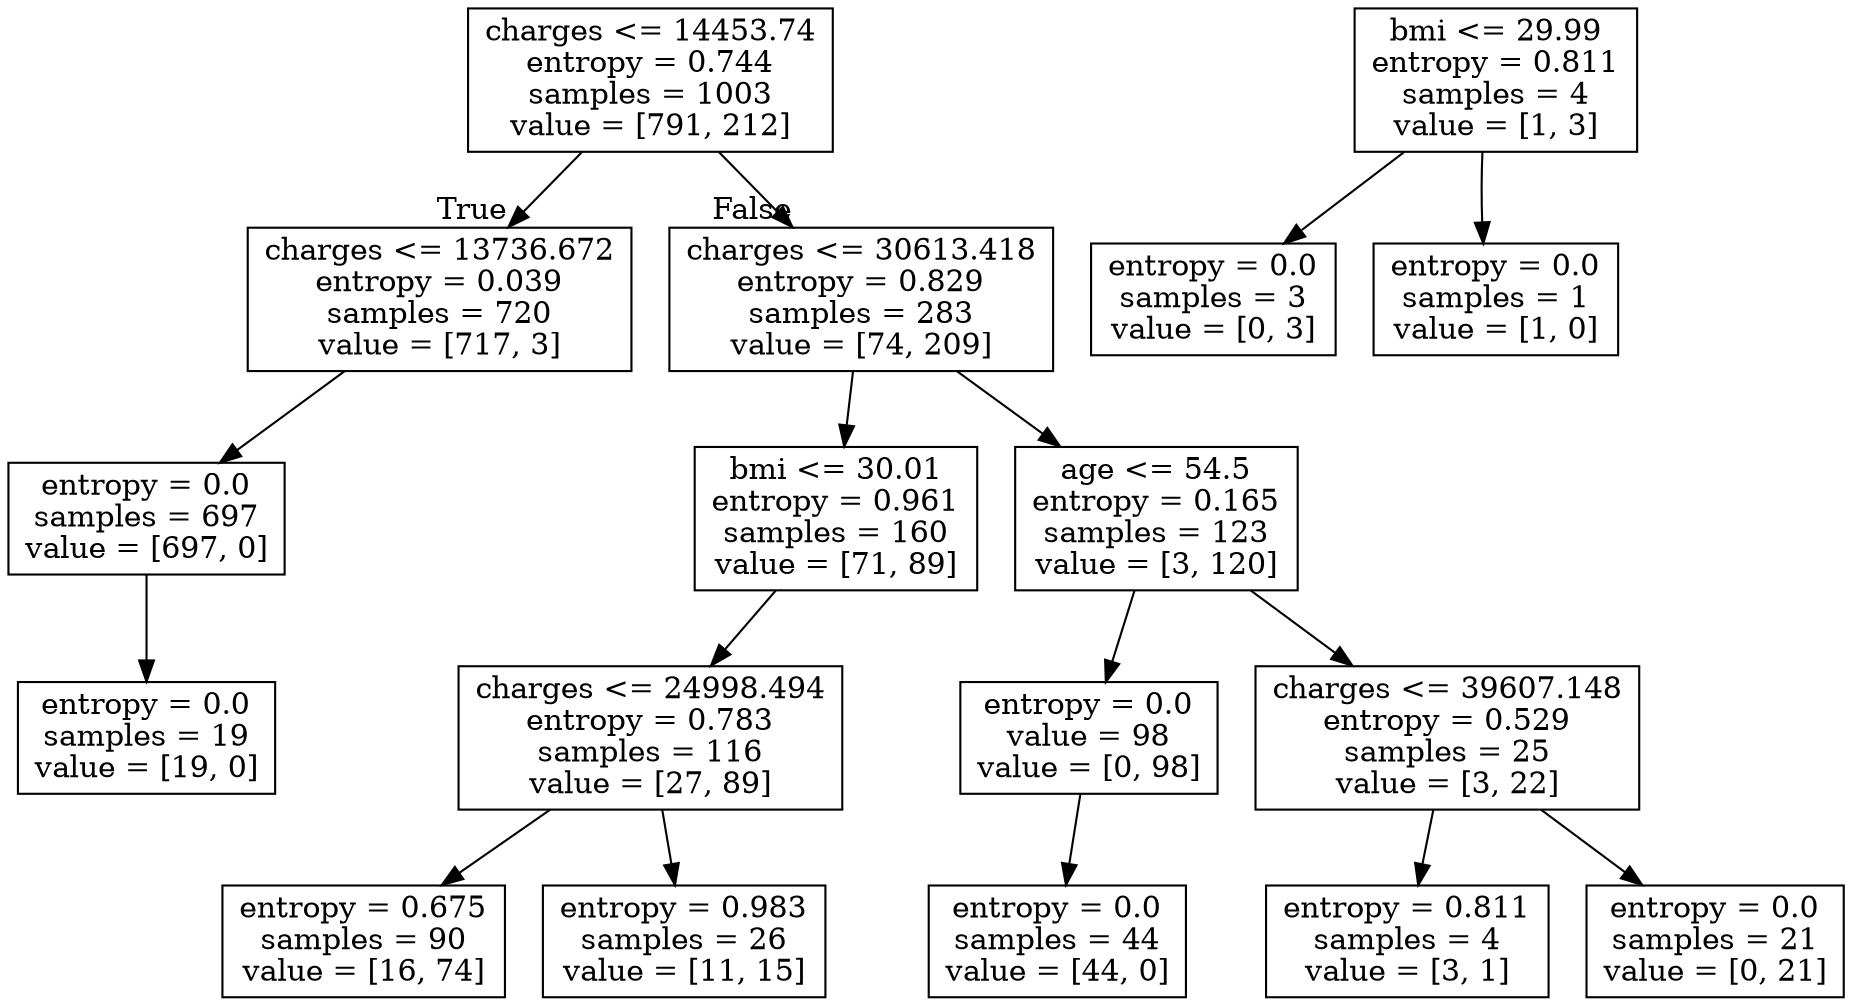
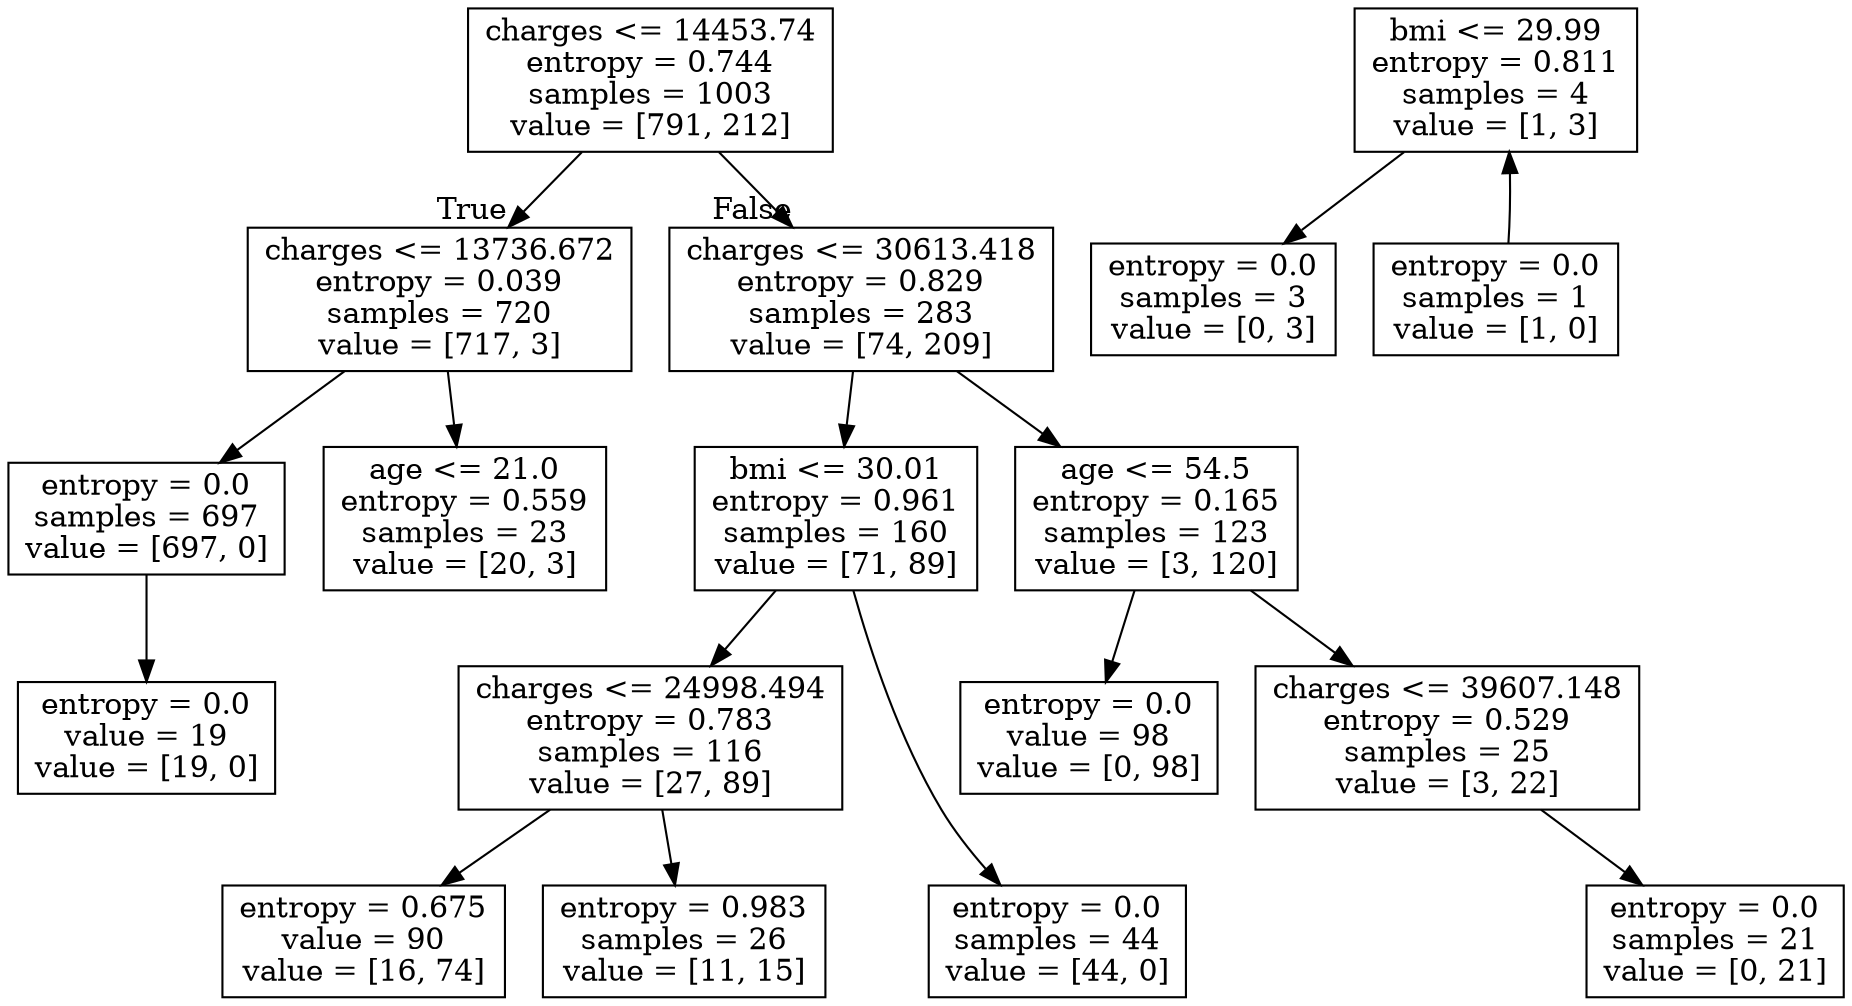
edge "bmi <= 29.99 entropy = 0.811 samples = 4 value = [1, 3]" -> "entropy = 0.0 samples = 1 value = [1, 0]": reversed
node "age <= 21.0 entropy = 0.559 samples = 23 value = [20, 3]": added
node "entropy = 0.0 samples = 19 value = [19, 0]": label "entropy = 0.0 samples = 19 value = [19, 0]" -> "entropy = 0.0 value = 19 value = [19, 0]"
edge "entropy = 0.0 value = 98 value = [0, 98]" -> "entropy = 0.0 samples = 44 value = [44, 0]": now "bmi <= 30.01 entropy = 0.961 samples = 160 value = [71, 89]" -> "entropy = 0.0 samples = 44 value = [44, 0]"
node "entropy = 0.675 samples = 90 value = [16, 74]": label "entropy = 0.675 samples = 90 value = [16, 74]" -> "entropy = 0.675 value = 90 value = [16, 74]"
node "entropy = 0.811 samples = 4 value = [3, 1]": removed
